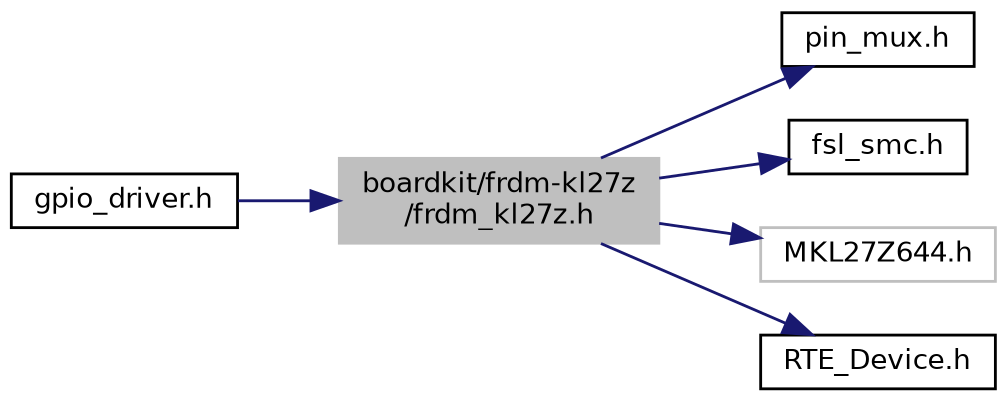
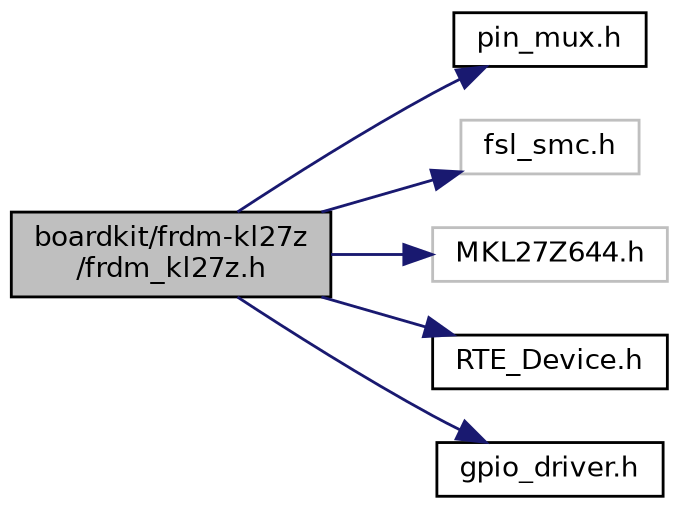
node "fsl_smc.h": color black -> grey75
edge "gpio_driver.h" -> "boardkit/frdm-kl27z /frdm_kl27z.h": reversed
node "boardkit/frdm-kl27z /frdm_kl27z.h": color grey75 -> black
